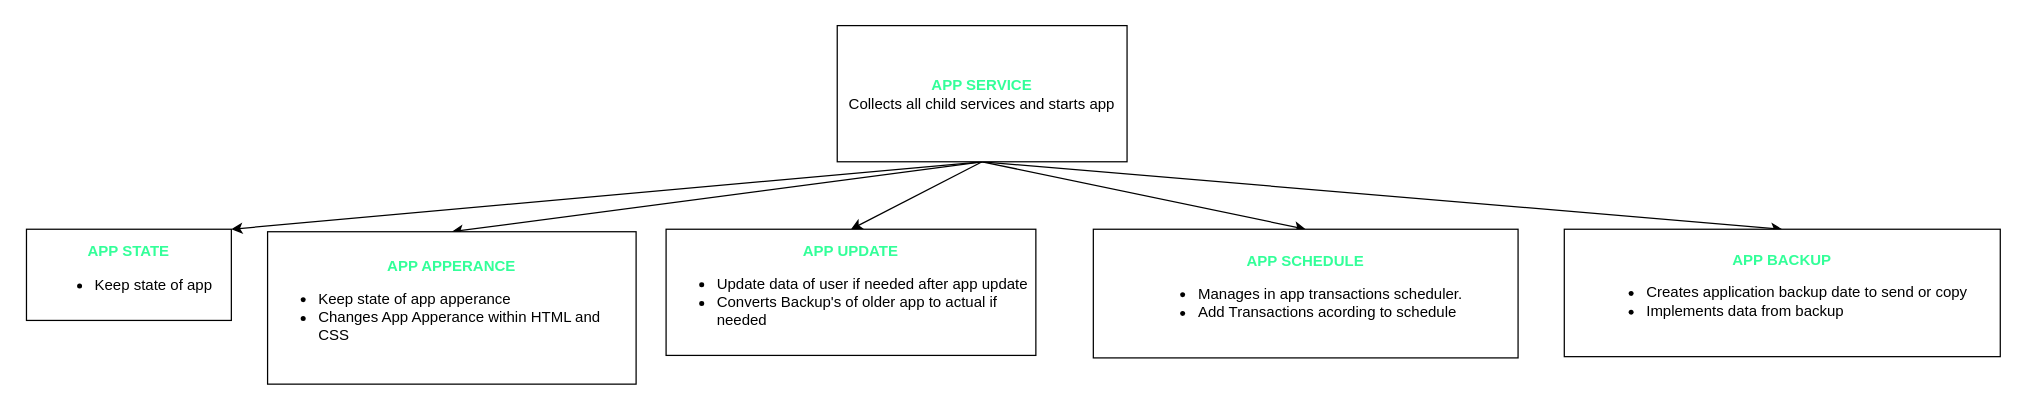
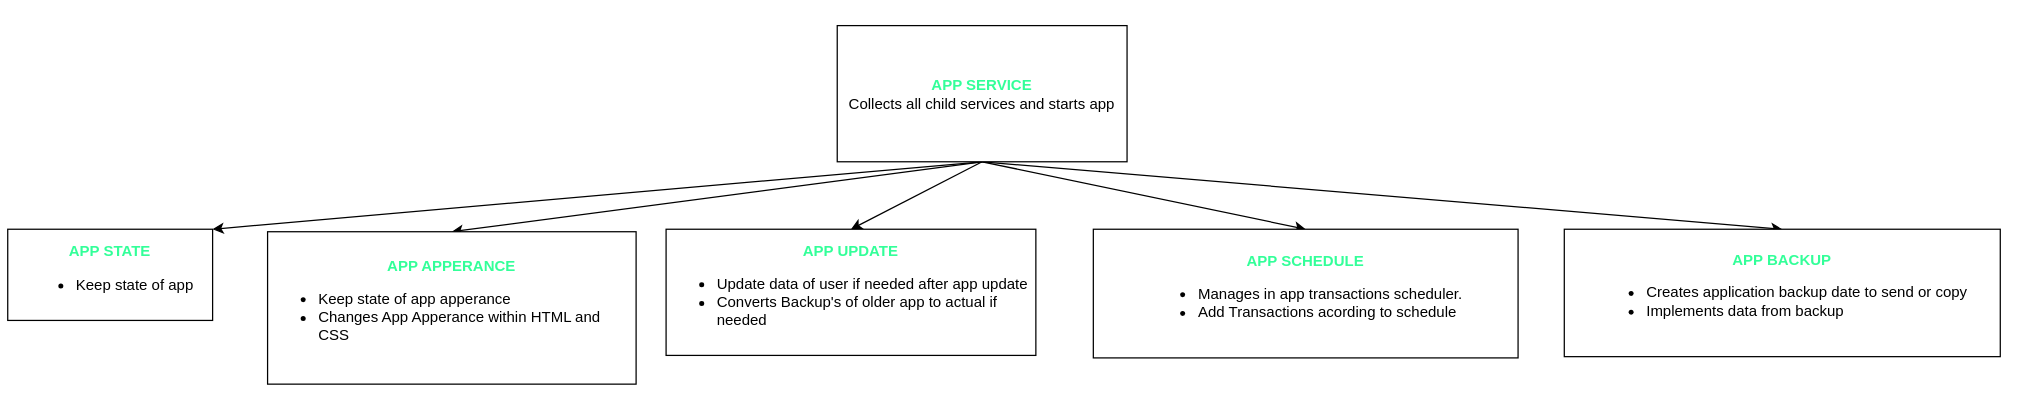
node "APP STATE Keep state of app": moved (128, 275) -> (109, 275)
